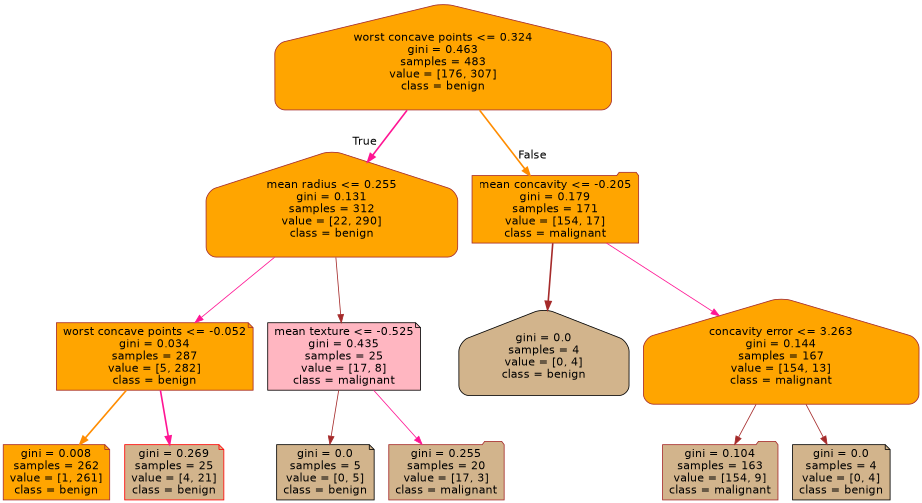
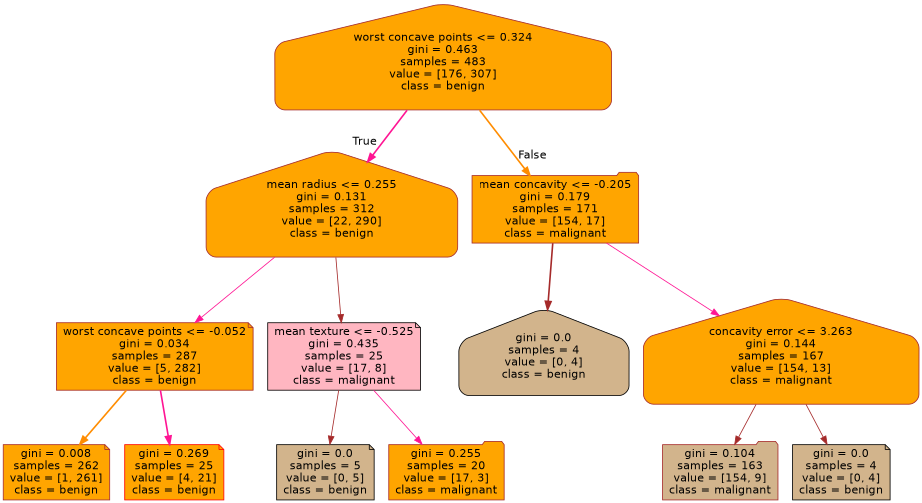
node "gini = 0.269 samples = 25 value = [4, 21] class = benign": fillcolor tan -> orange
node "gini = 0.255 samples = 20 value = [17, 3] class = malignant": fillcolor tan -> orange
